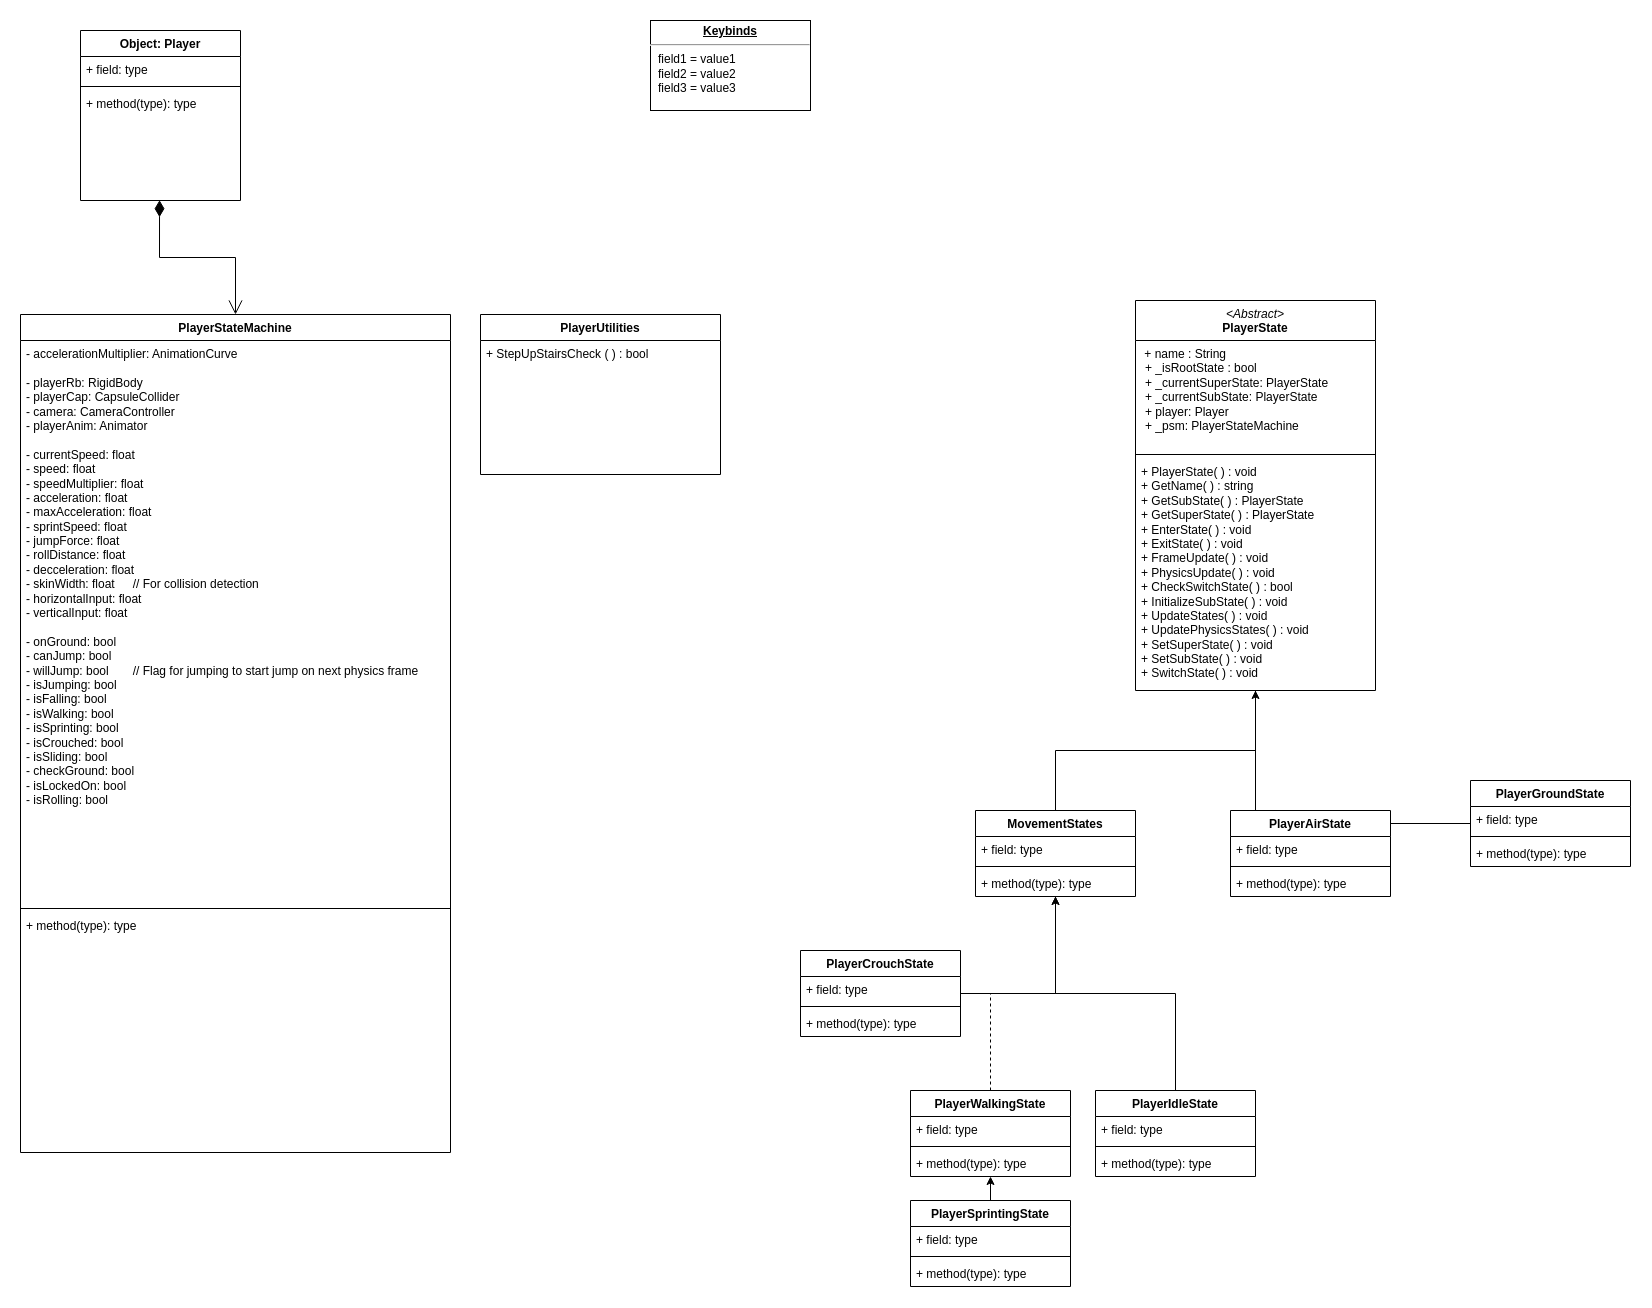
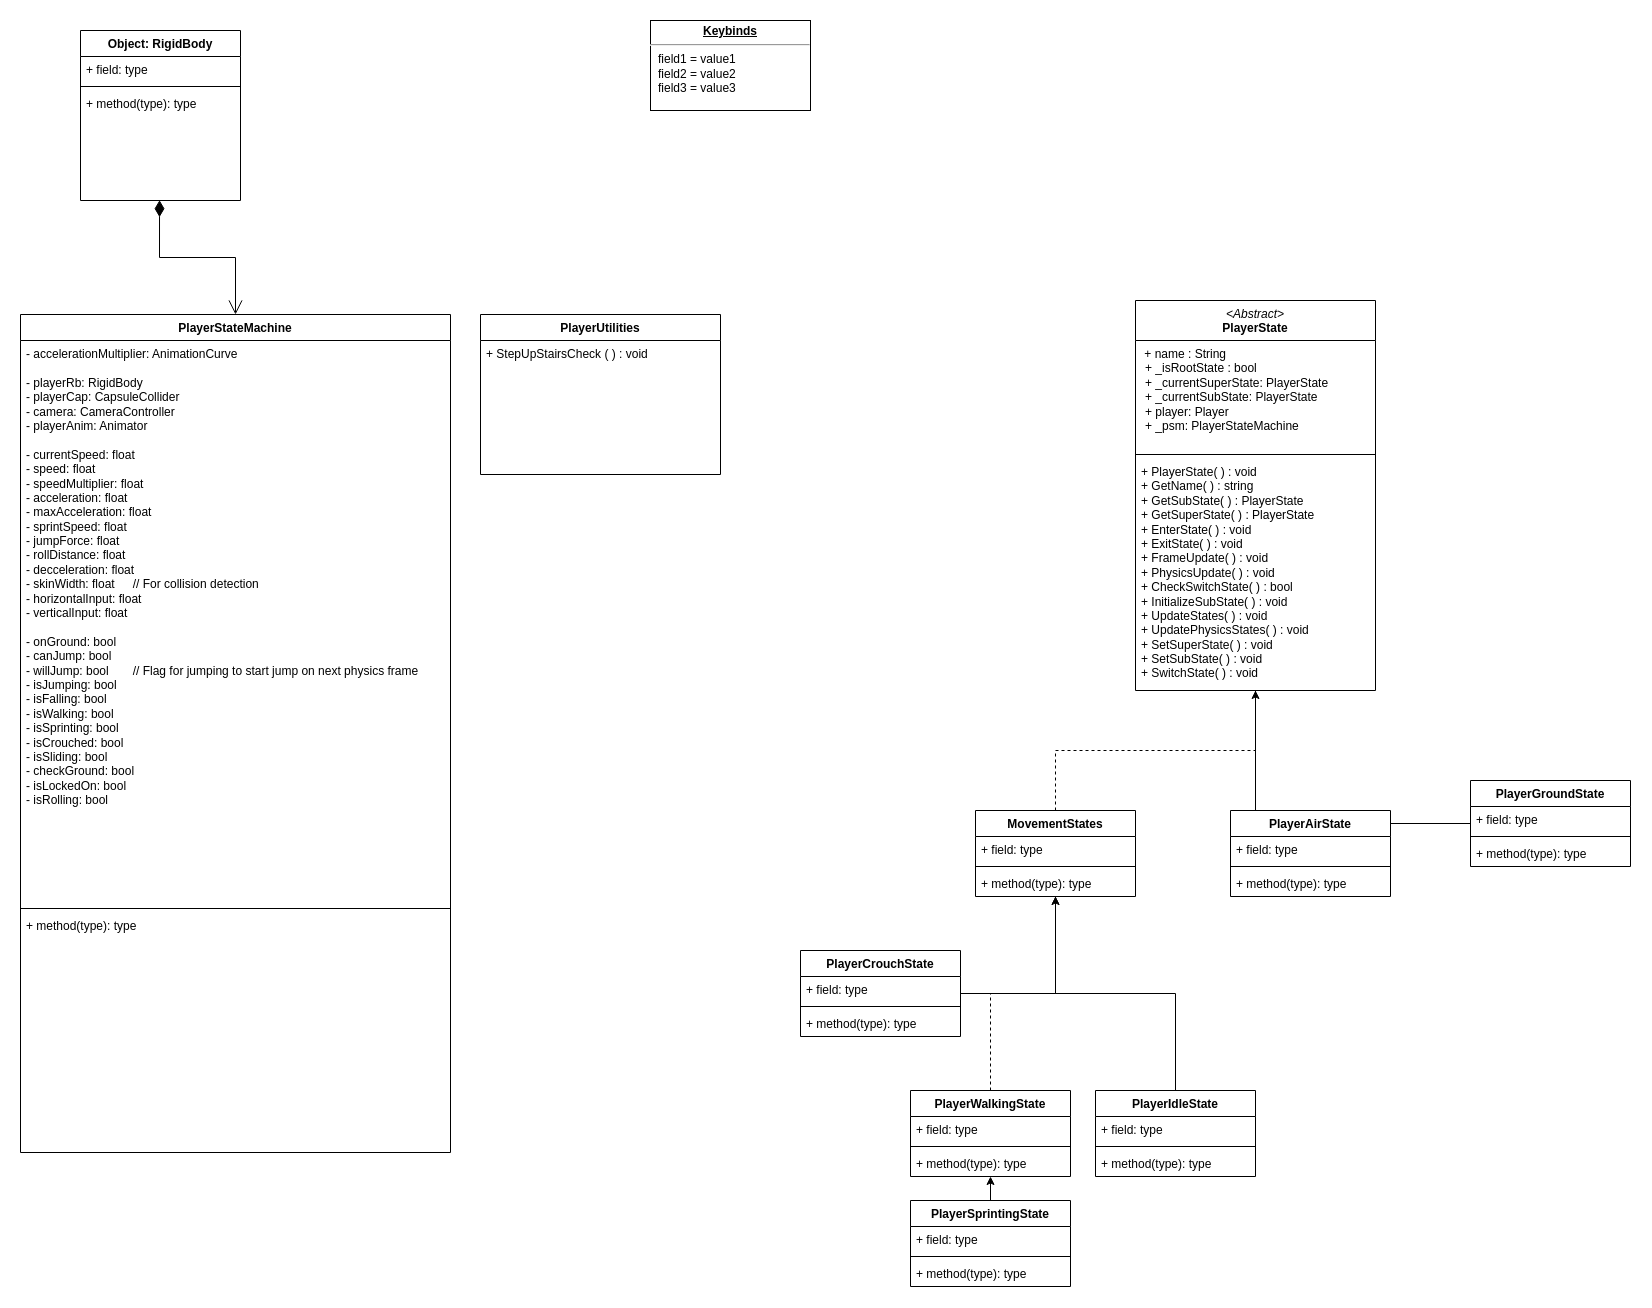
node "Object: Player": label "Object: Player" -> "Object: RigidBody"
node "+ StepUpStairsCheck ( ) : bool": label "+ StepUpStairsCheck ( ) : bool" -> "+ StepUpStairsCheck ( ) : void"
edge "MovementStates" -> "<Abstract> PlayerState": style solid -> dashed
